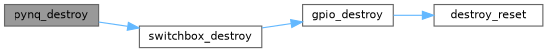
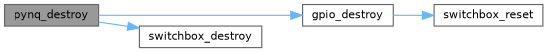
node "destroy_reset": label "destroy_reset" -> "switchbox_reset"
edge "switchbox_destroy" -> "gpio_destroy": now "pynq_destroy" -> "gpio_destroy"
